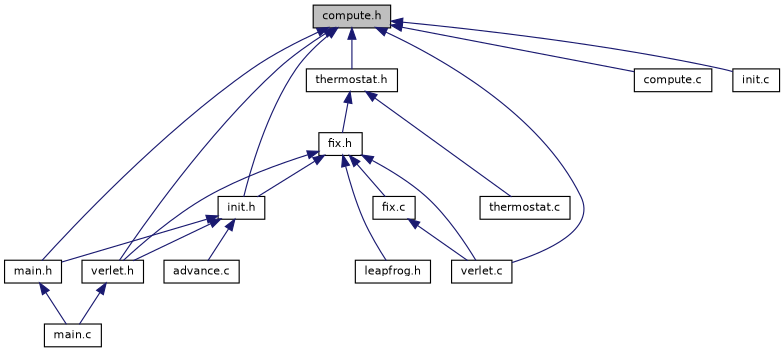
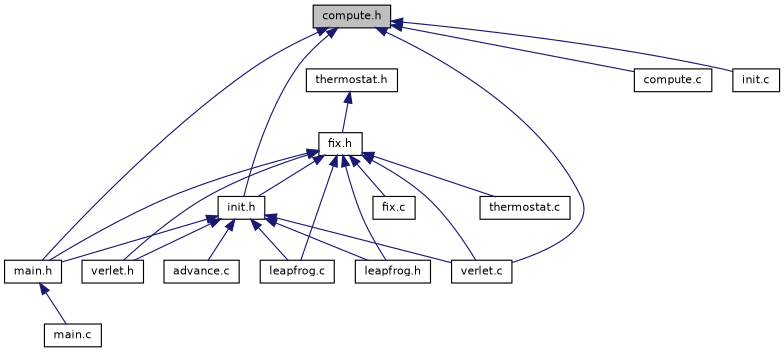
edge "thermostat.h" -> "compute.h": removed
edge "verlet.h" -> "compute.h": removed
edge "thermostat.c" -> "thermostat.h": now "thermostat.c" -> "fix.h"
edge "main.h" -> "fix.h": added
edge "leapfrog.h" -> "init.h": added
edge "verlet.c" -> "fix.c": now "verlet.c" -> "init.h"
node "leapfrog.c": added
edge "main.c" -> "verlet.h": removed
